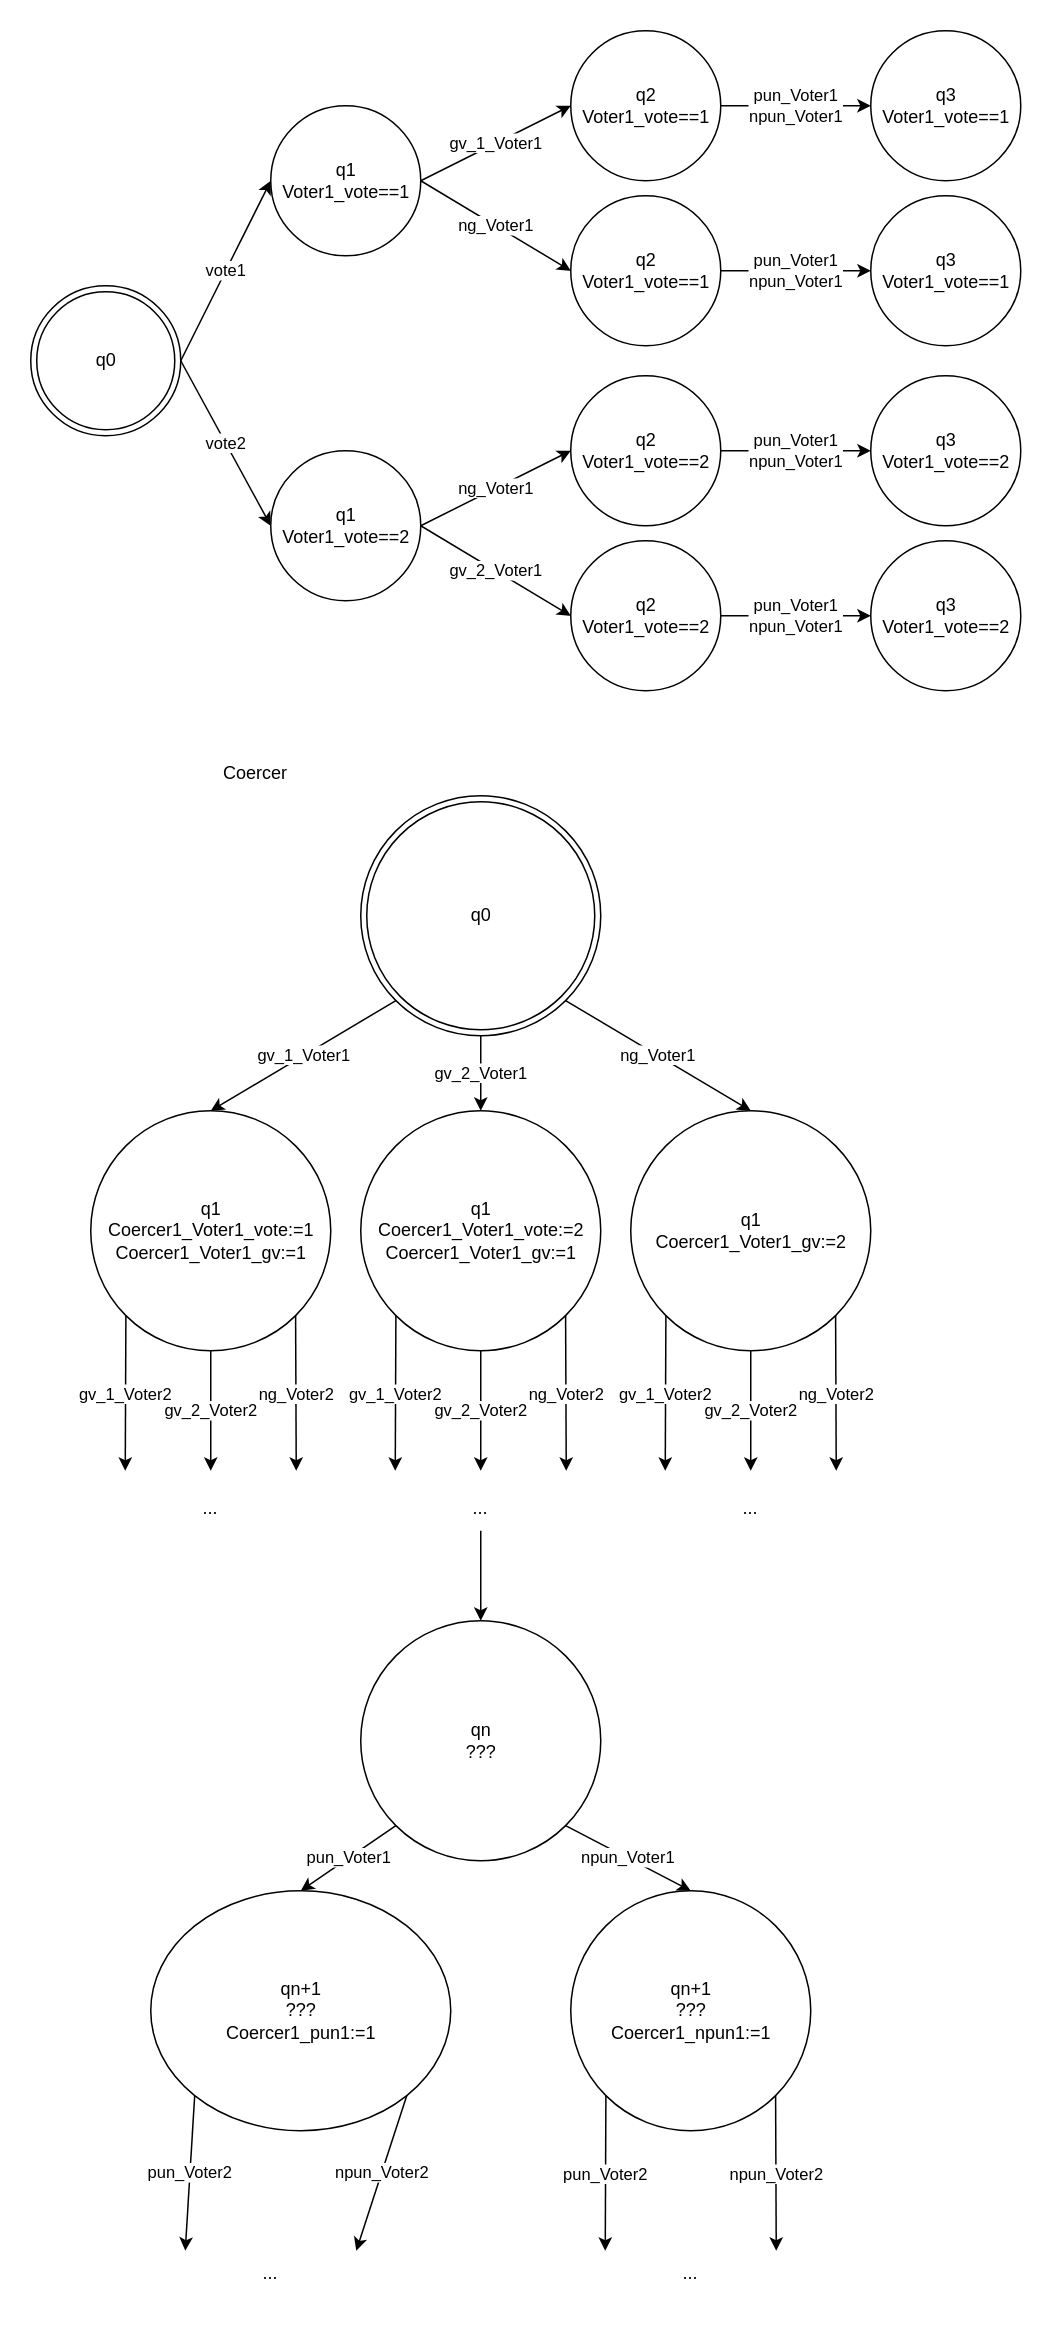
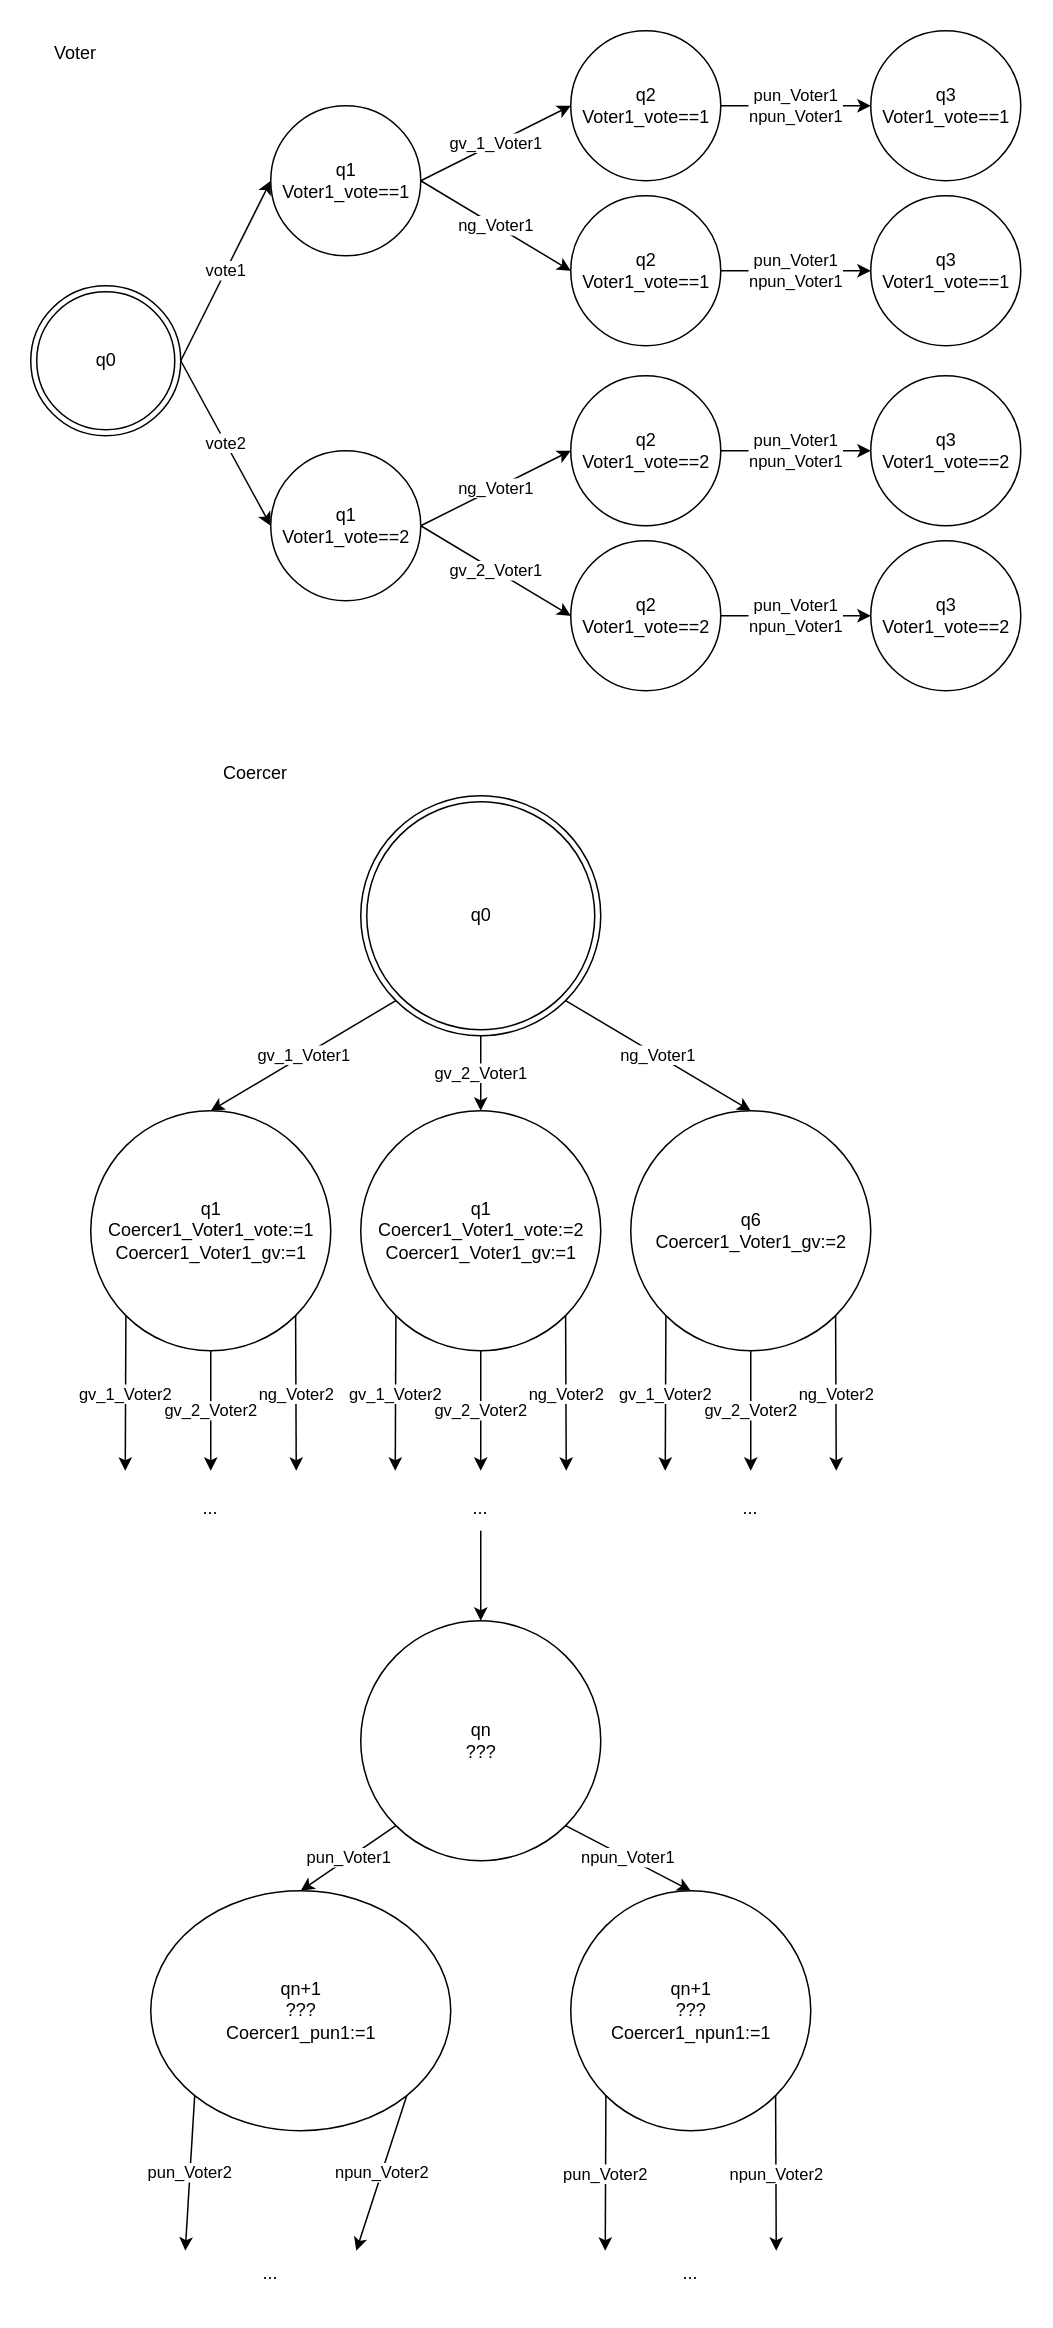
node "Voter": added
node "q1 Coercer1_Voter1_gv:=2": label "q1 Coercer1_Voter1_gv:=2" -> "q6 Coercer1_Voter1_gv:=2"
